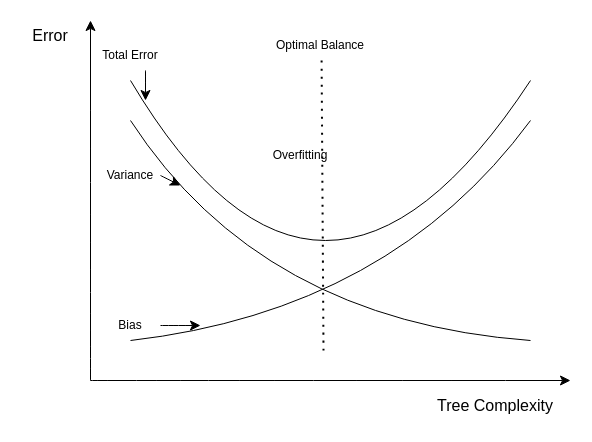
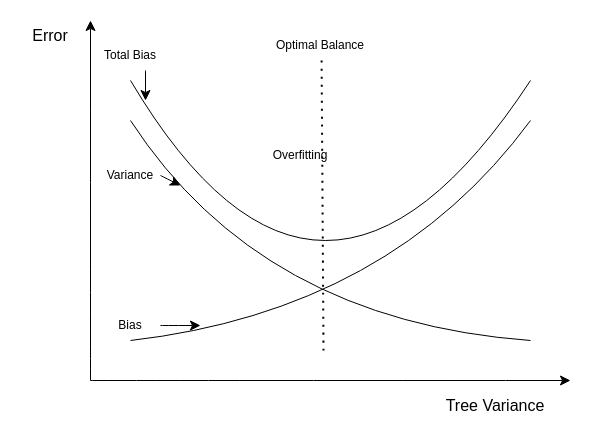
node "Total Error": label "Total Error" -> "Total Bias"
node "Tree Complexity": label "Tree Complexity" -> "Tree Variance"
